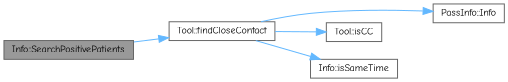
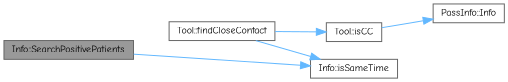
edge "Tool::findCloseContact" -> "PassInfo::Info": now "Tool::isCC" -> "PassInfo::Info"
edge "Info::SearchPositivePatients" -> "Tool::findCloseContact": now "Info::SearchPositivePatients" -> "Info::isSameTime"
